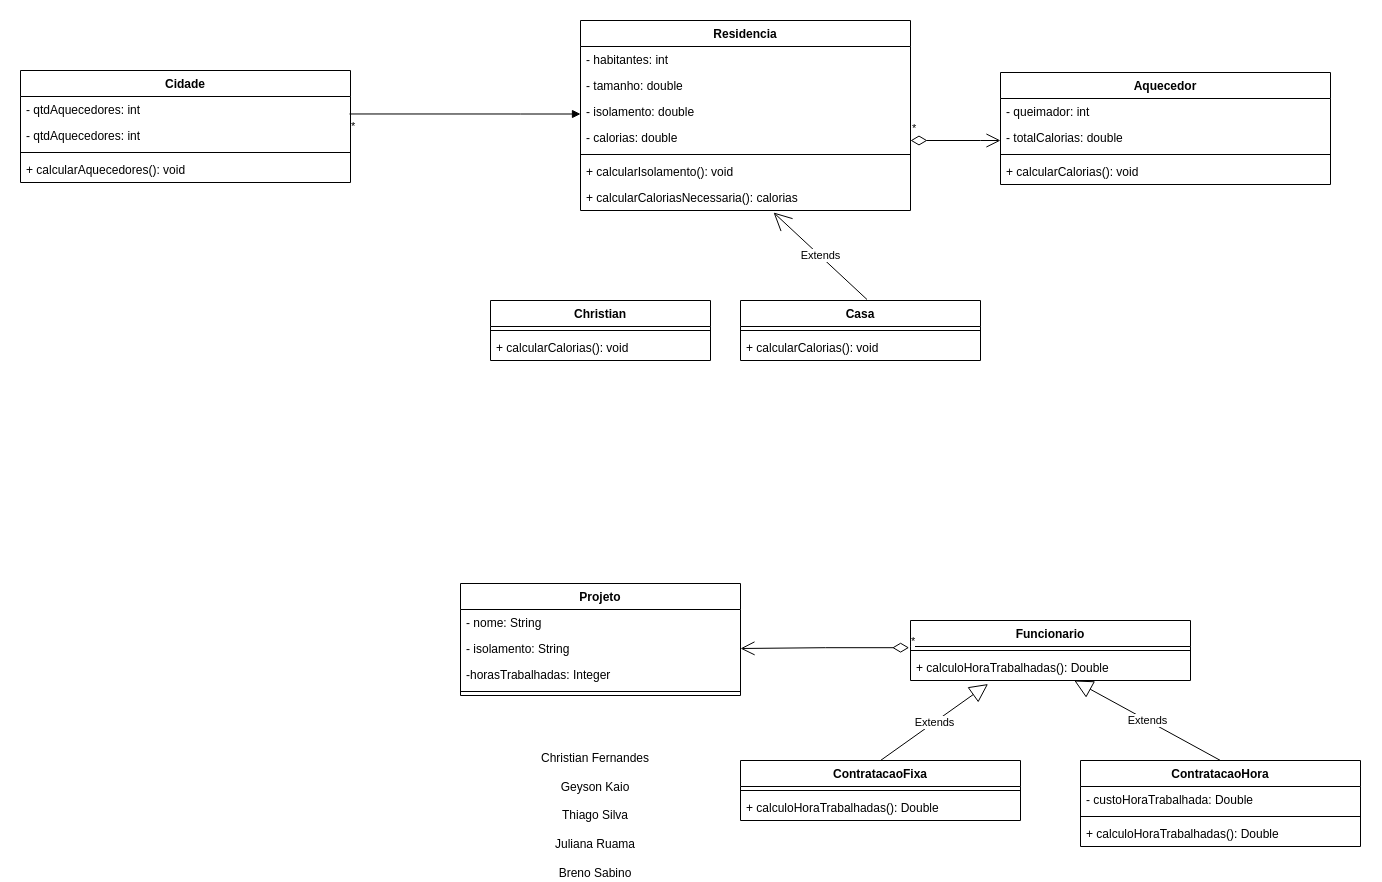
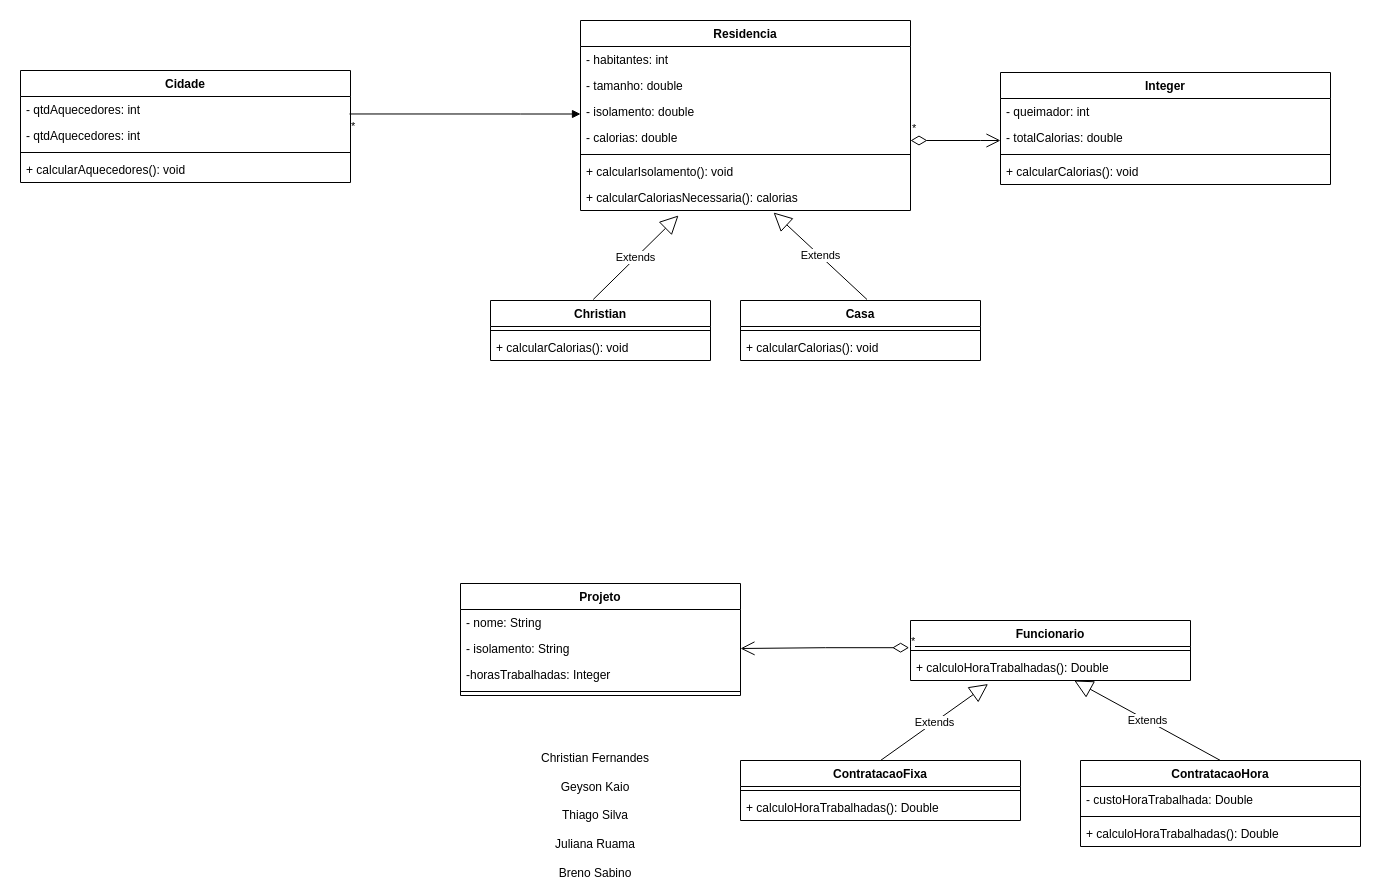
node "Aquecedor": label "Aquecedor" -> "Integer"
edge "Casa" -> "+ calcularCaloriasNecessaria(): calorias": arrowhead open -> block
edge "Christian" -> "+ calcularCaloriasNecessaria(): calorias": added, label "Extends"
